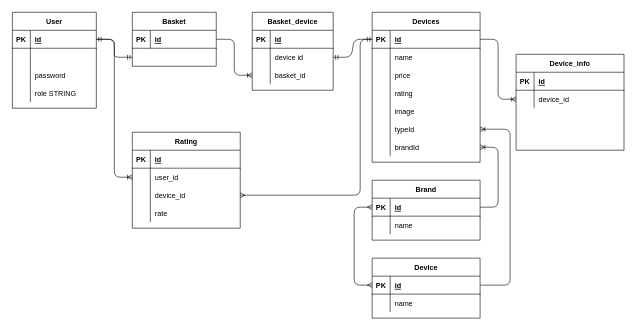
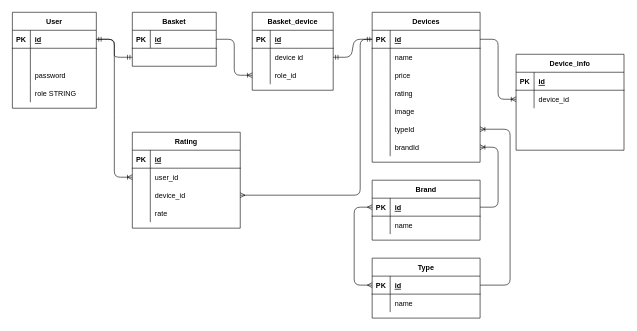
node "basket_id": label "basket_id" -> "role_id"
node "Device": label "Device" -> "Type"
